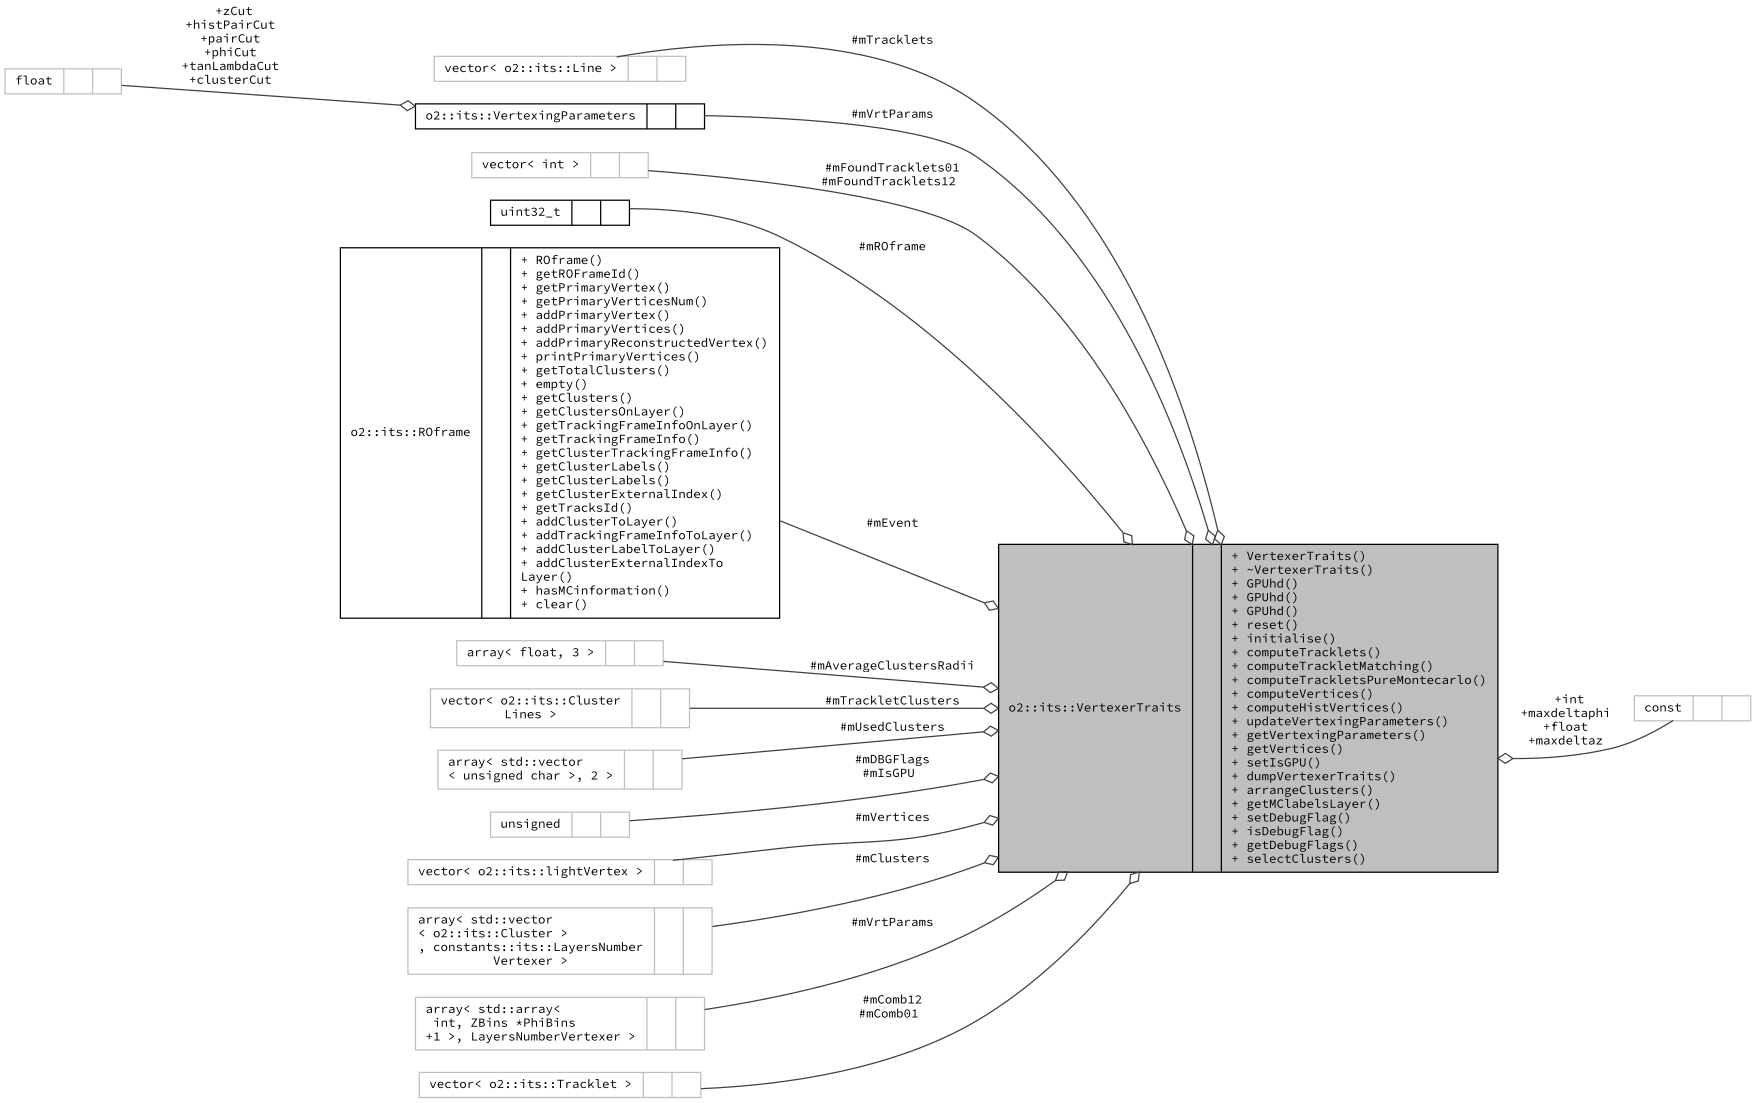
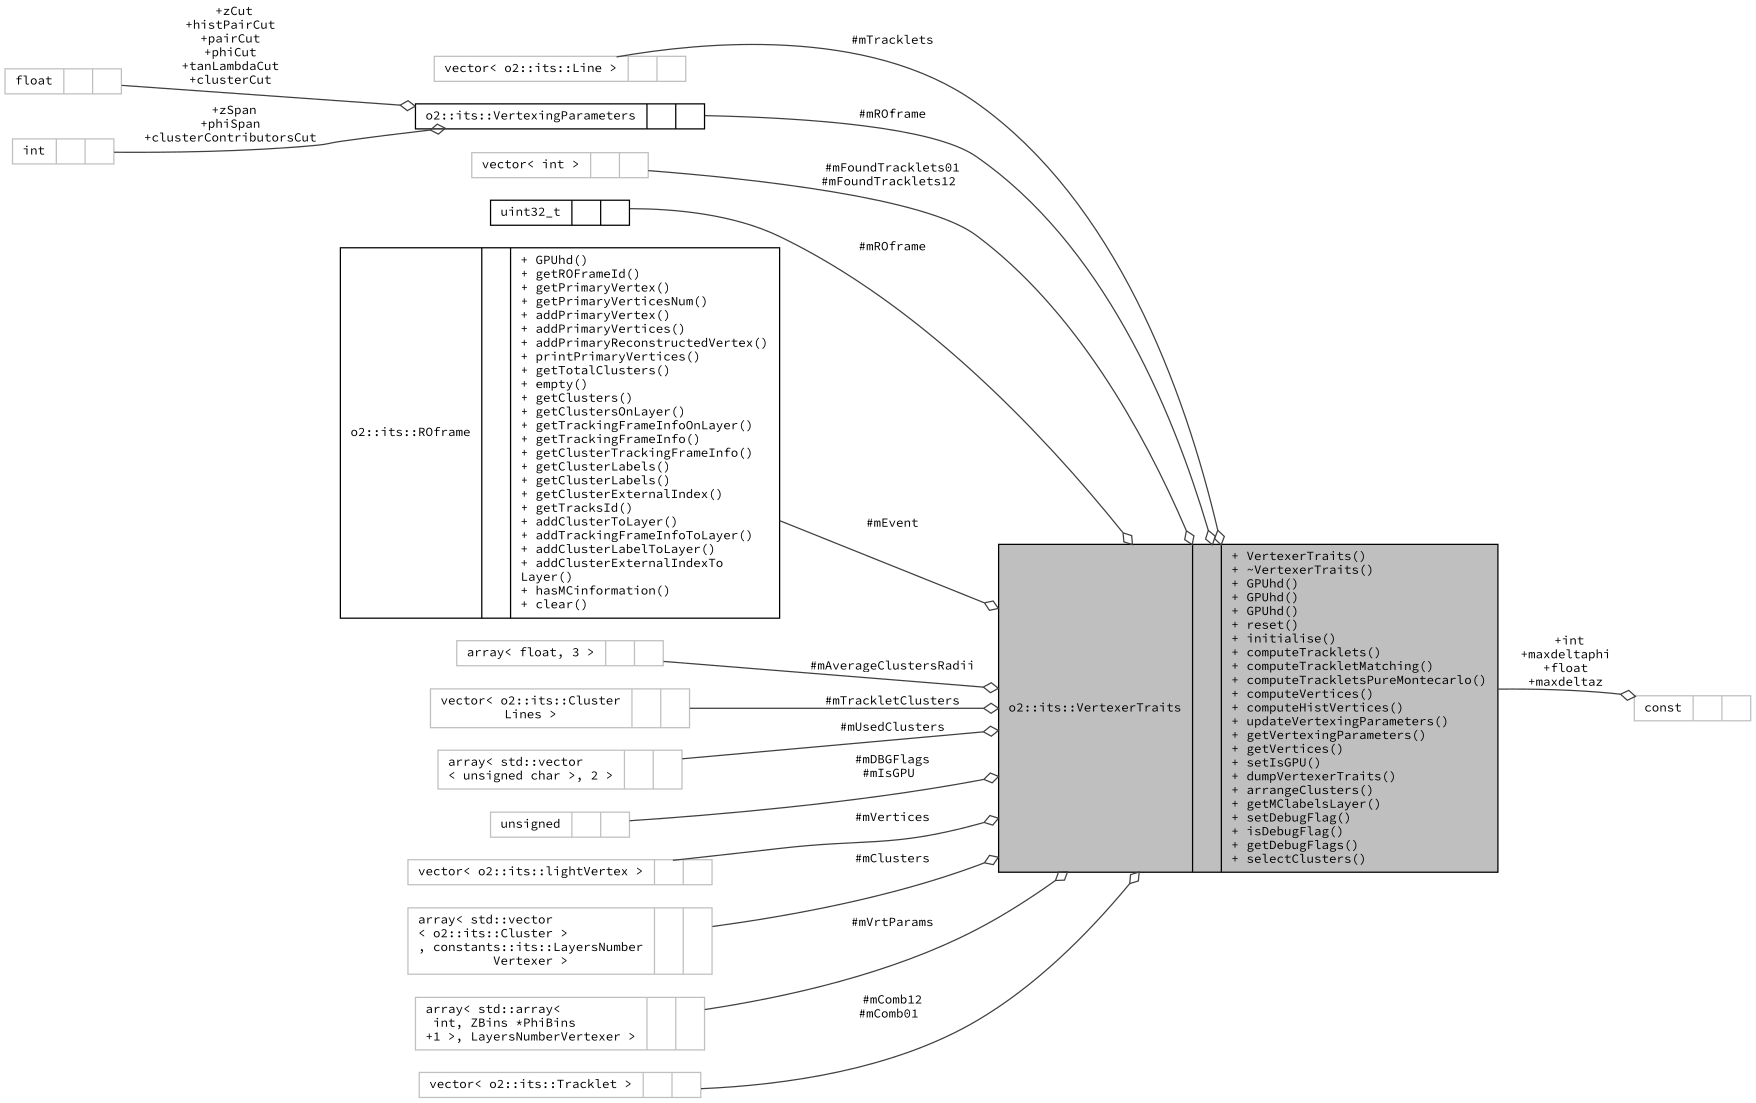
edge "o2::its::VertexingParameters" -> "o2::its::VertexerTraits": label " #mVrtParams" -> " #mROframe"
node "int": added
node "o2::its::ROframe": text "+ ROframe()" -> "+ GPUhd()"
edge "const" -> "o2::its::VertexerTraits": reversed
